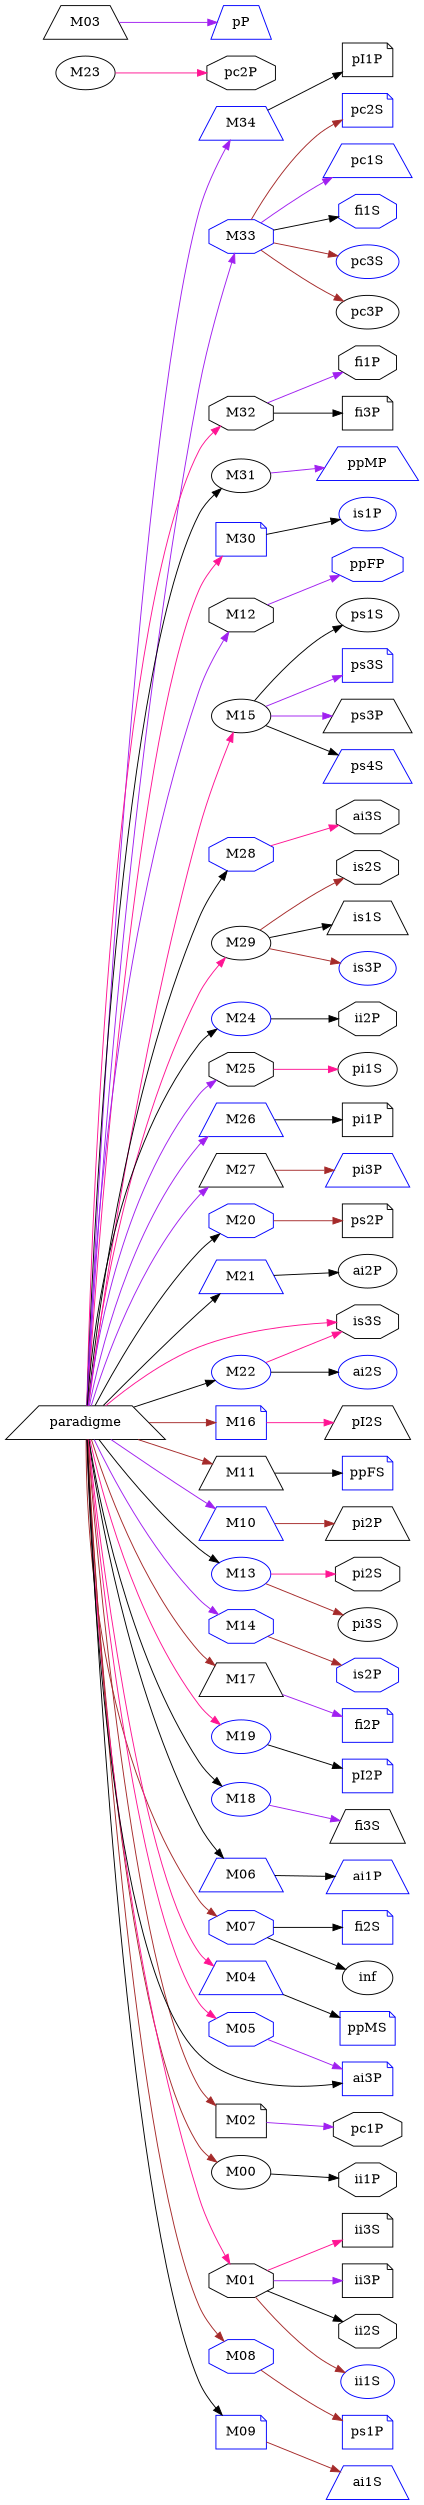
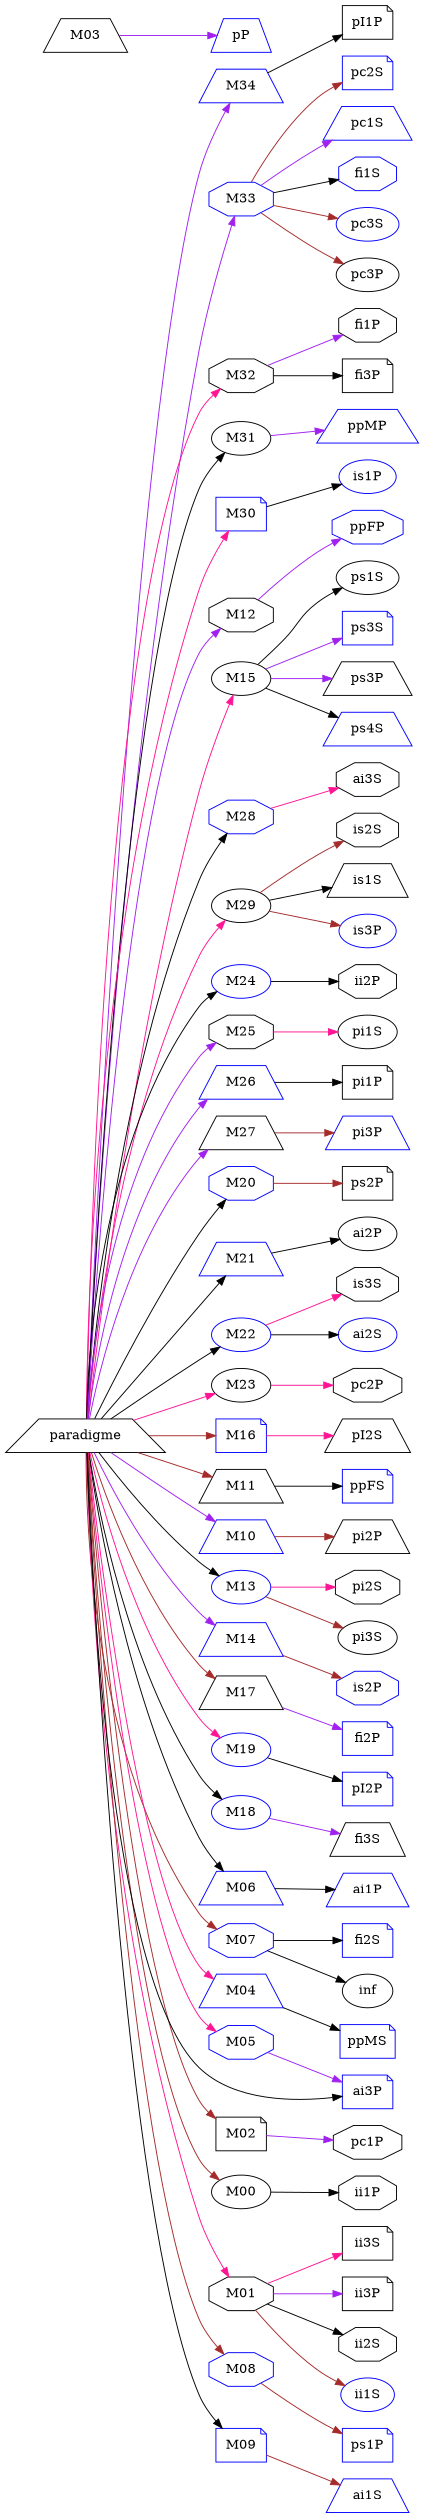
edge "paradigme" -> "is3S": now "paradigme" -> "M23"
node "M14": shape octagon -> trapezium
